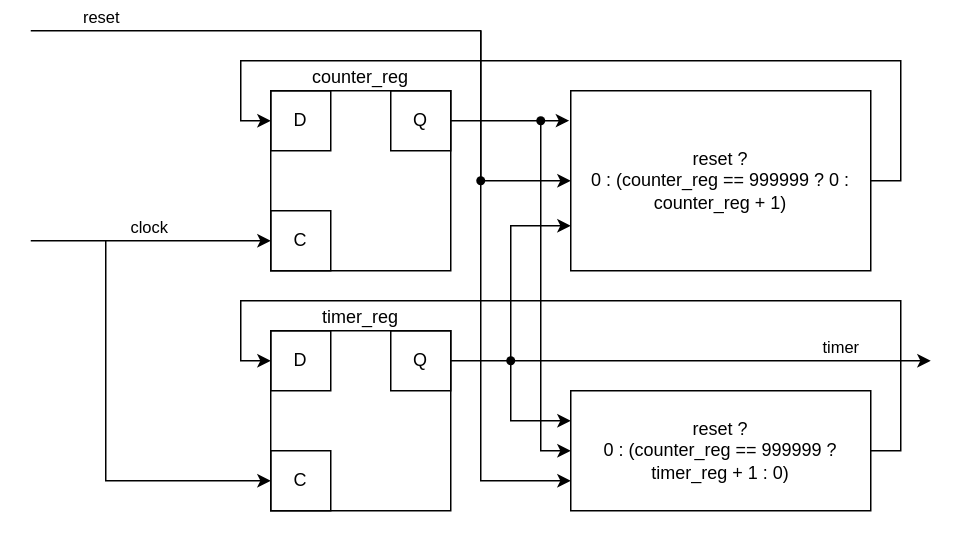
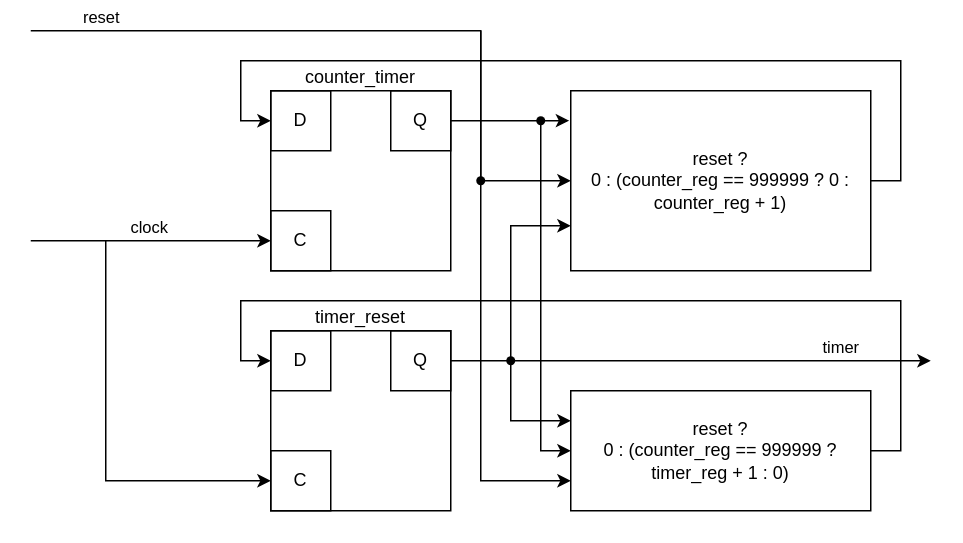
node "counter_reg": label "counter_reg" -> "counter_timer"
node "timer_reg": label "timer_reg" -> "timer_reset"
